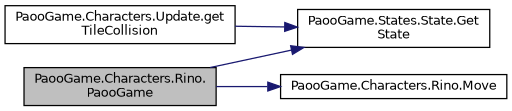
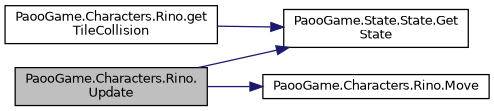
node "PaooGame.Characters.Update.get TileCollision": label "PaooGame.Characters.Update.get TileCollision" -> "PaooGame.Characters.Rino.get TileCollision"
node "PaooGame.States.State.Get State": label "PaooGame.States.State.Get State" -> "PaooGame.State.State.Get State"
node "PaooGame.Characters.Rino. PaooGame": label "PaooGame.Characters.Rino. PaooGame" -> "PaooGame.Characters.Rino. Update"
